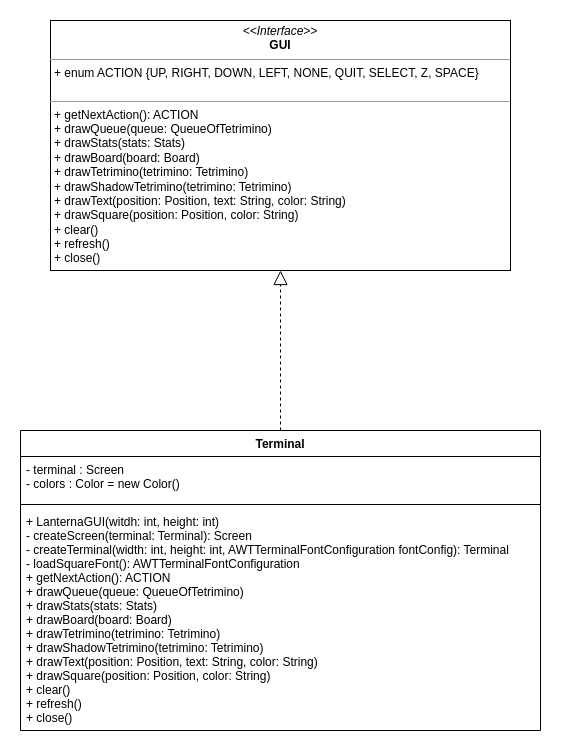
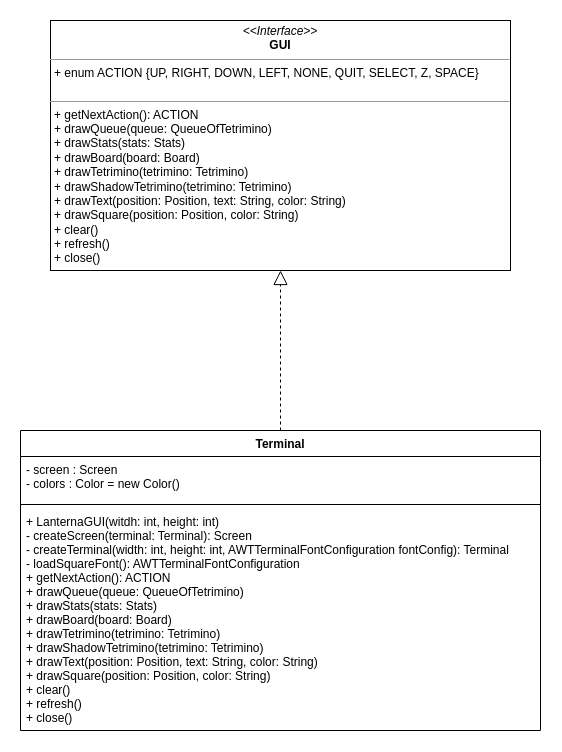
node "- terminal : Screen - colors : Color = new Color()": label "- terminal : Screen - colors : Color = new Color()" -> "- screen : Screen - colors : Color = new Color()"
